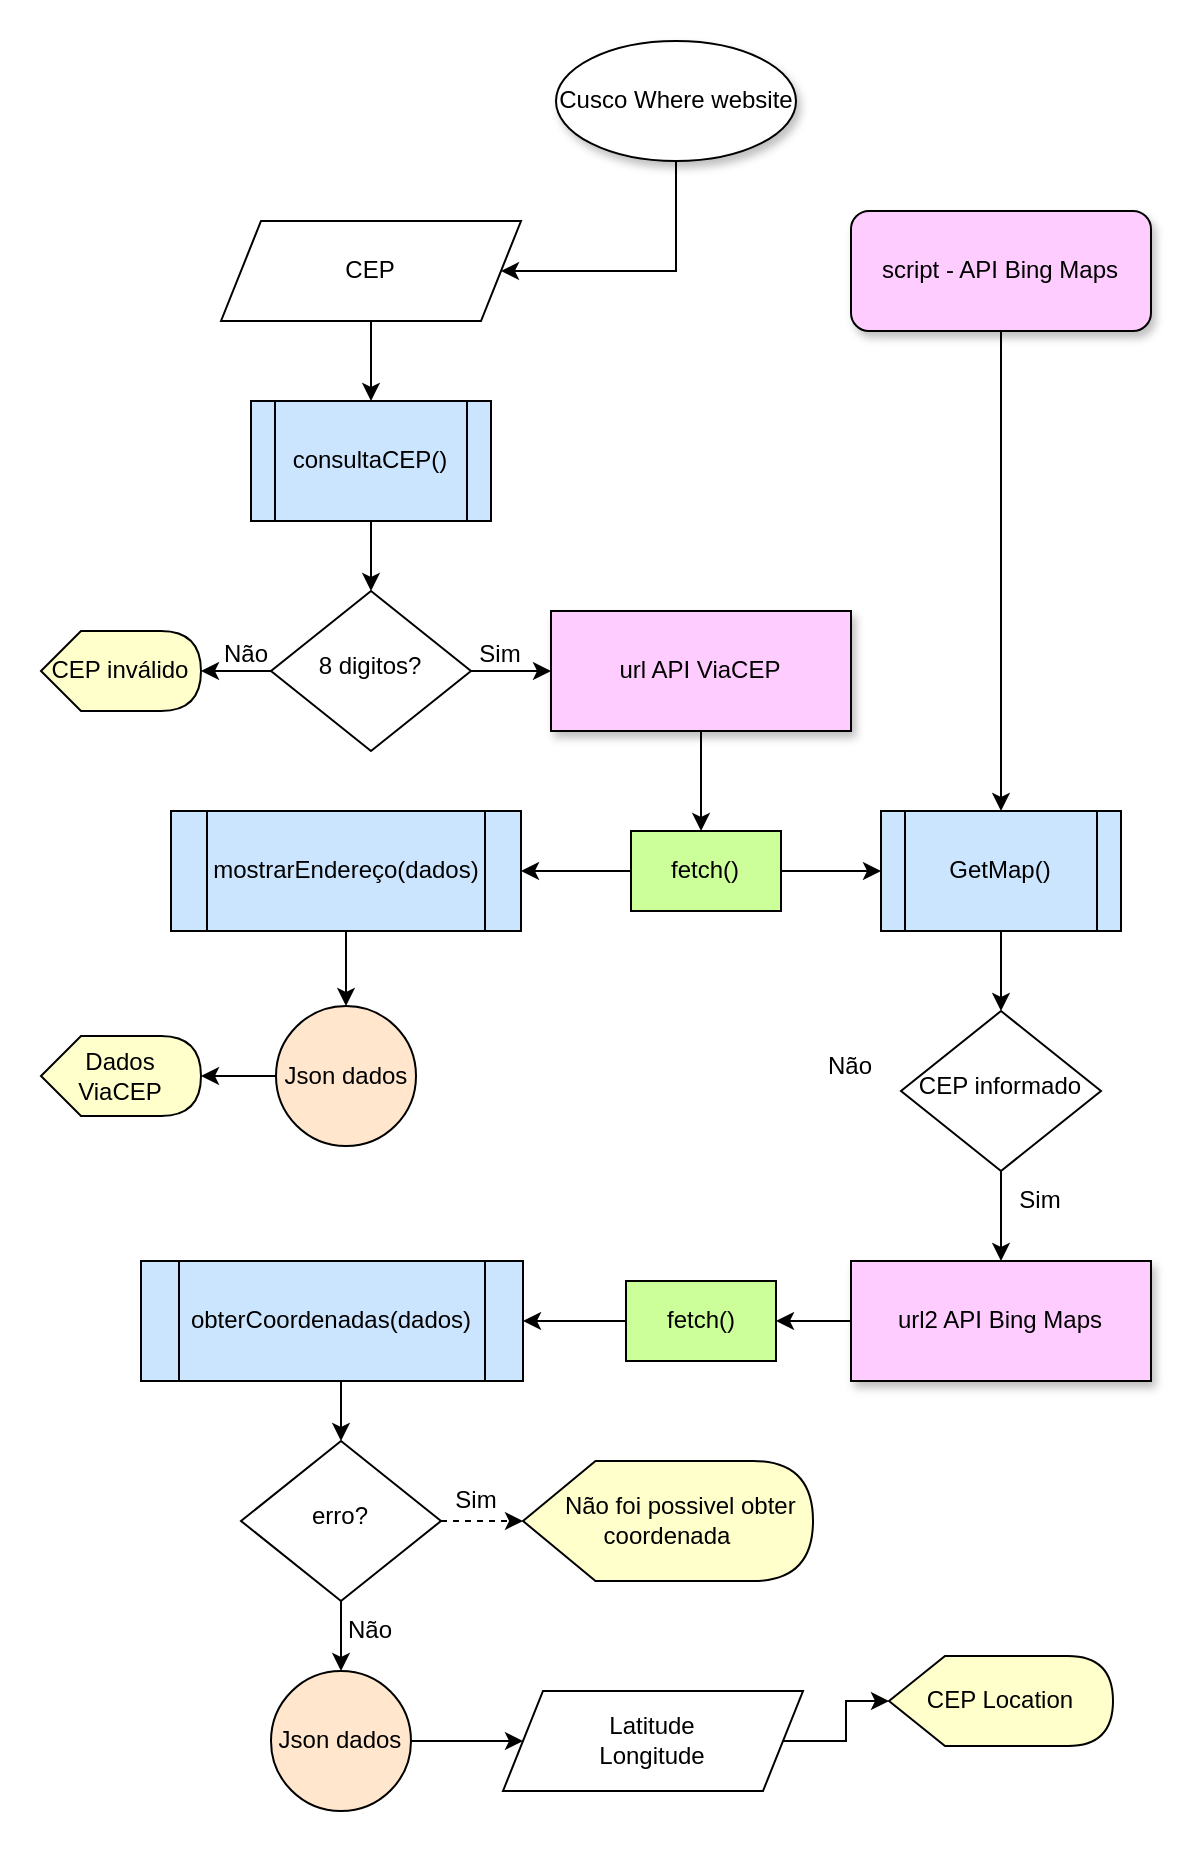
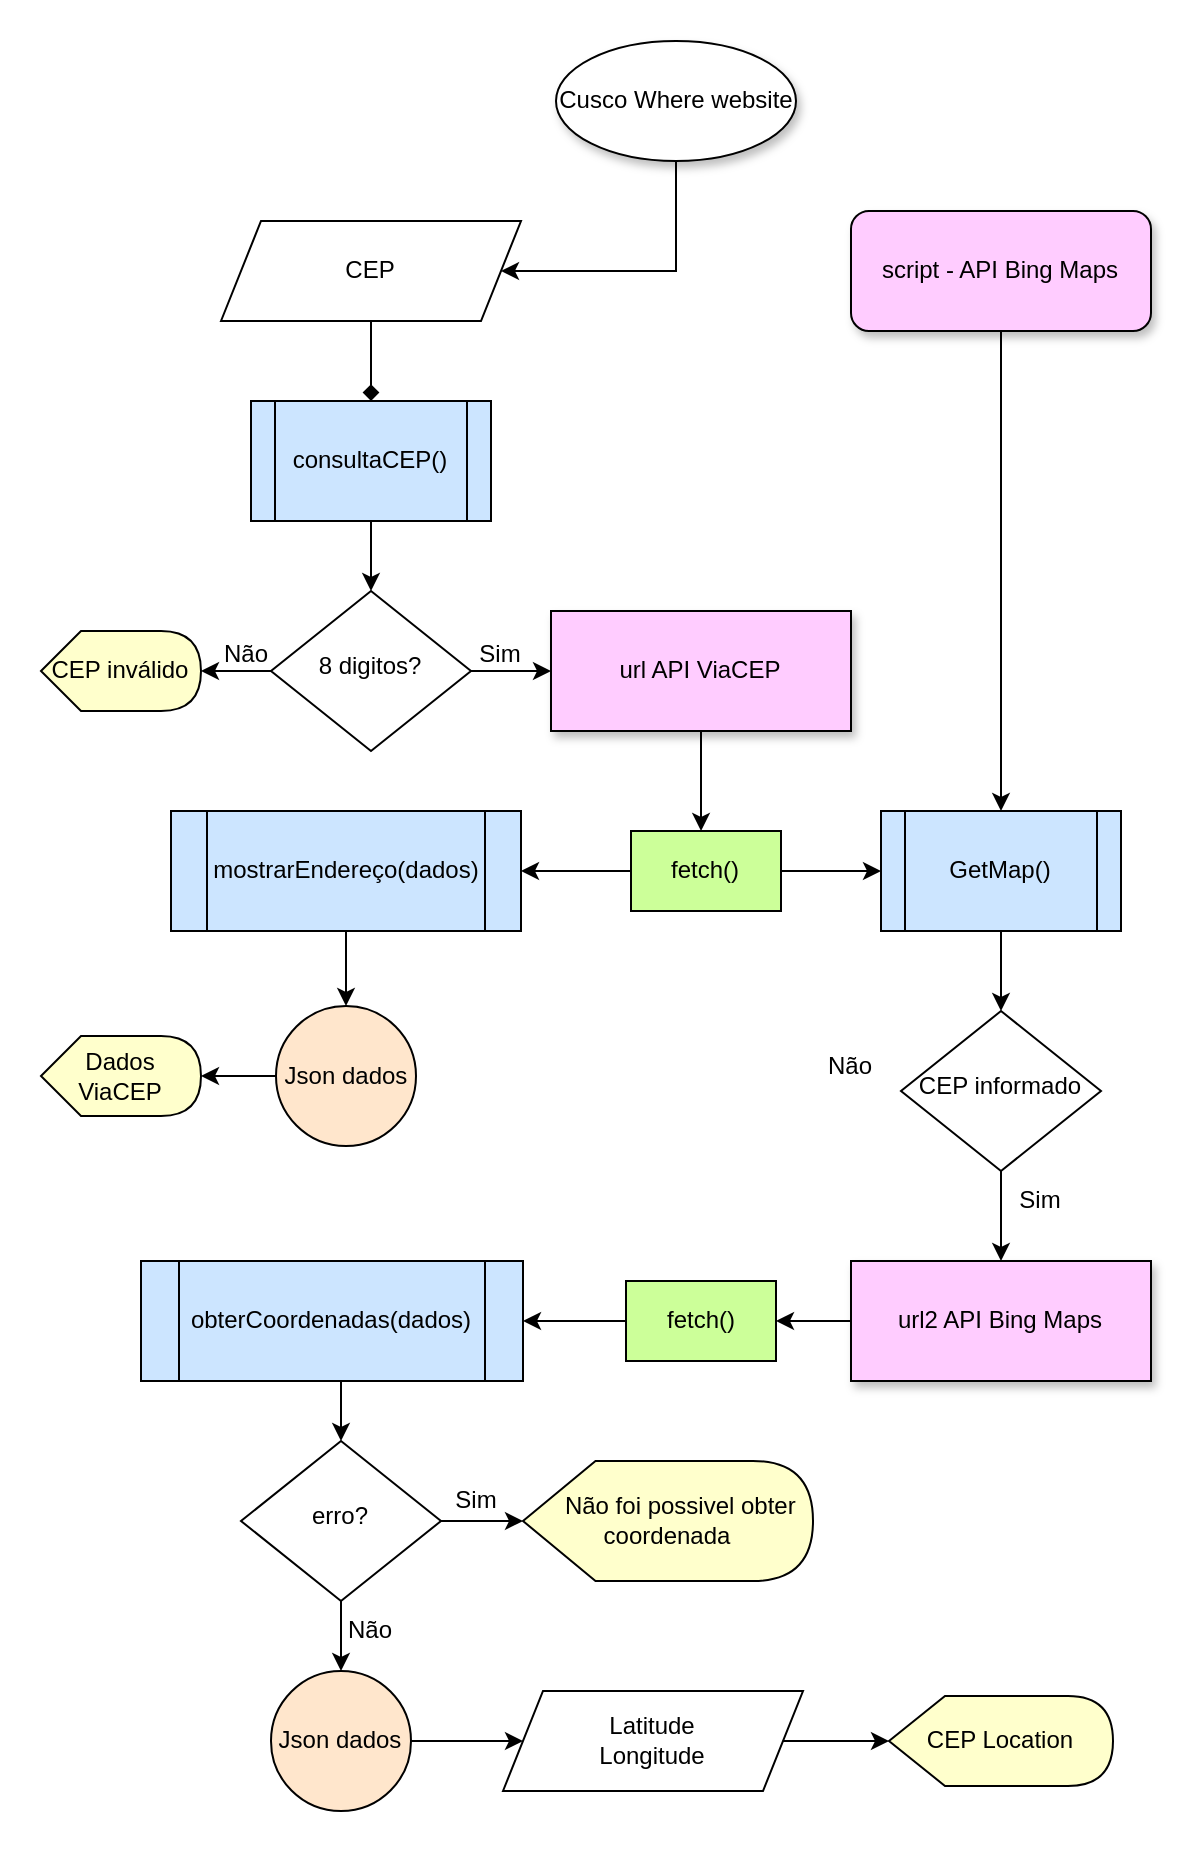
edge "CEP" -> "consultaCEP()": arrowhead classic -> diamond
edge "erro?" -> "Não foi possivel obter coordenada": style dashed -> solid
node "CEP Location": moved (1001, 1701) -> (1001, 1741)
